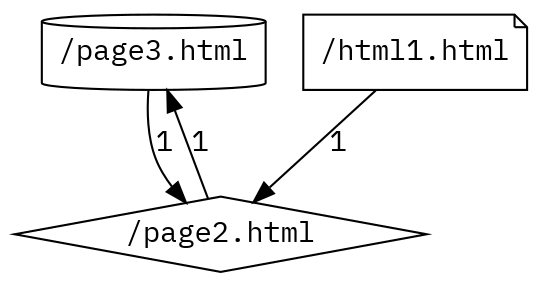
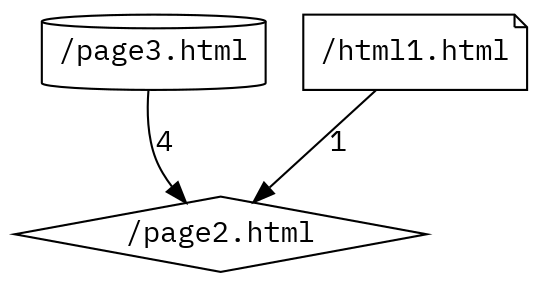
edge "/page3.html" -> "/page2.html": label "1" -> "4"
edge "/page2.html" -> "/page3.html": removed, label "1"
